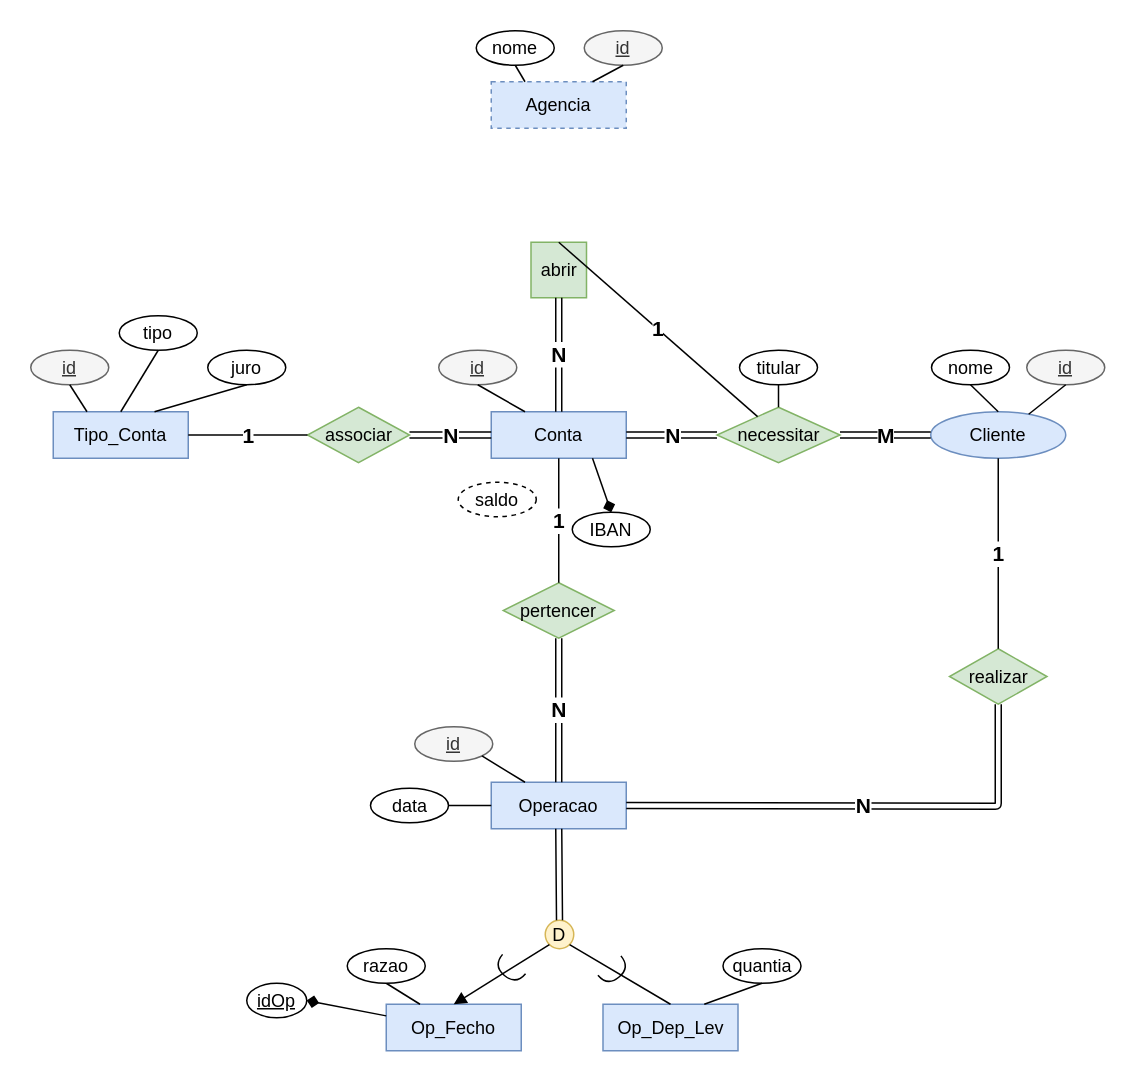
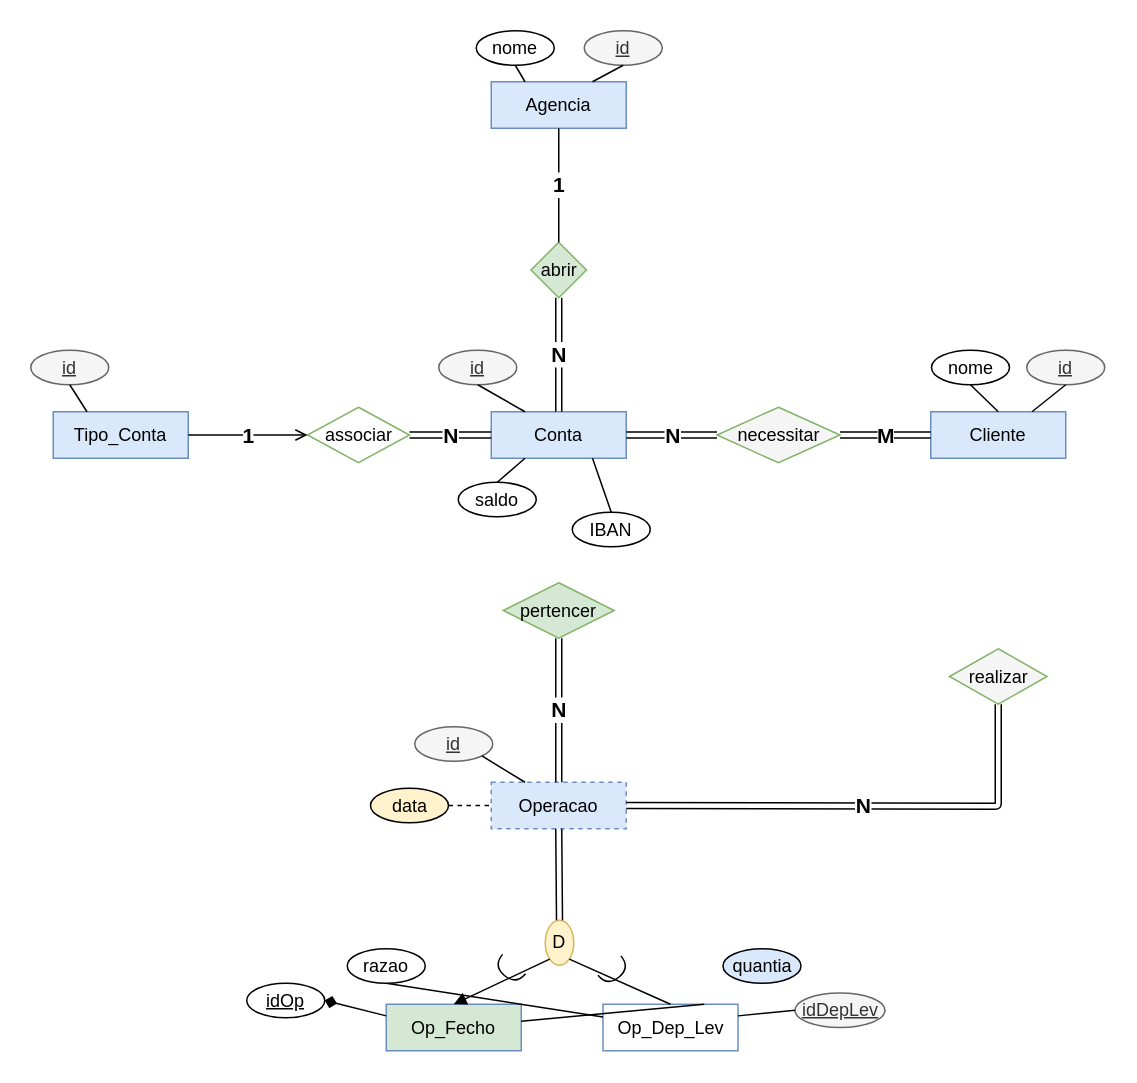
node "Agencia": style dashed -> solid
node "abrir": shape rectangle -> diamond
edge "abrir" -- "necessitar": now "abrir" -- "Agencia"
node "tipo": removed
node "juro": removed
node "titular": removed
edge "tipo" -- "Tipo_Conta": removed
edge "titular" -- "necessitar": removed
edge "juro" -- "Tipo_Conta": removed
edge "Tipo_Conta" -- "associar": arrowhead none -> open
node "associar": fillcolor #d5e8d4 -> #ffffff
node "necessitar": fillcolor #d5e8d4 -> #f5f5f5
node "Cliente": shape ellipse -> rectangle
edge "Conta" -- "saldo": added
node "saldo": style dashed -> solid
edge "Conta" -> "IBAN": arrowhead diamond -> none
edge "Conta" -- "pertencer": removed, label "1"
edge "Cliente" -- "realizar": removed, label "1"
node "realizar": fillcolor #d5e8d4 -> #f5f5f5
node "data": fillcolor #ffffff -> #fff2cc
edge "data" -- "Operacao": style solid -> dashed
node "Operacao": style solid -> dashed
node "D": size 29x29 -> 29x45
node "quantia": fillcolor #ffffff -> #dae8fc
edge "razao" -- "Op_Fecho": now "razao" -- "Op_Dep_Lev"
edge "quantia" -- "Op_Dep_Lev": now "Op_Fecho" -- "Op_Dep_Lev"
node "idOp": size 60x35 -> 78x35
node "idDepLev": added
edge "idDepLev" -- "Op_Dep_Lev": added
node "Op_Fecho": fillcolor #dae8fc -> #d5e8d4
node "Op_Dep_Lev": fillcolor #dae8fc -> #ffffff
